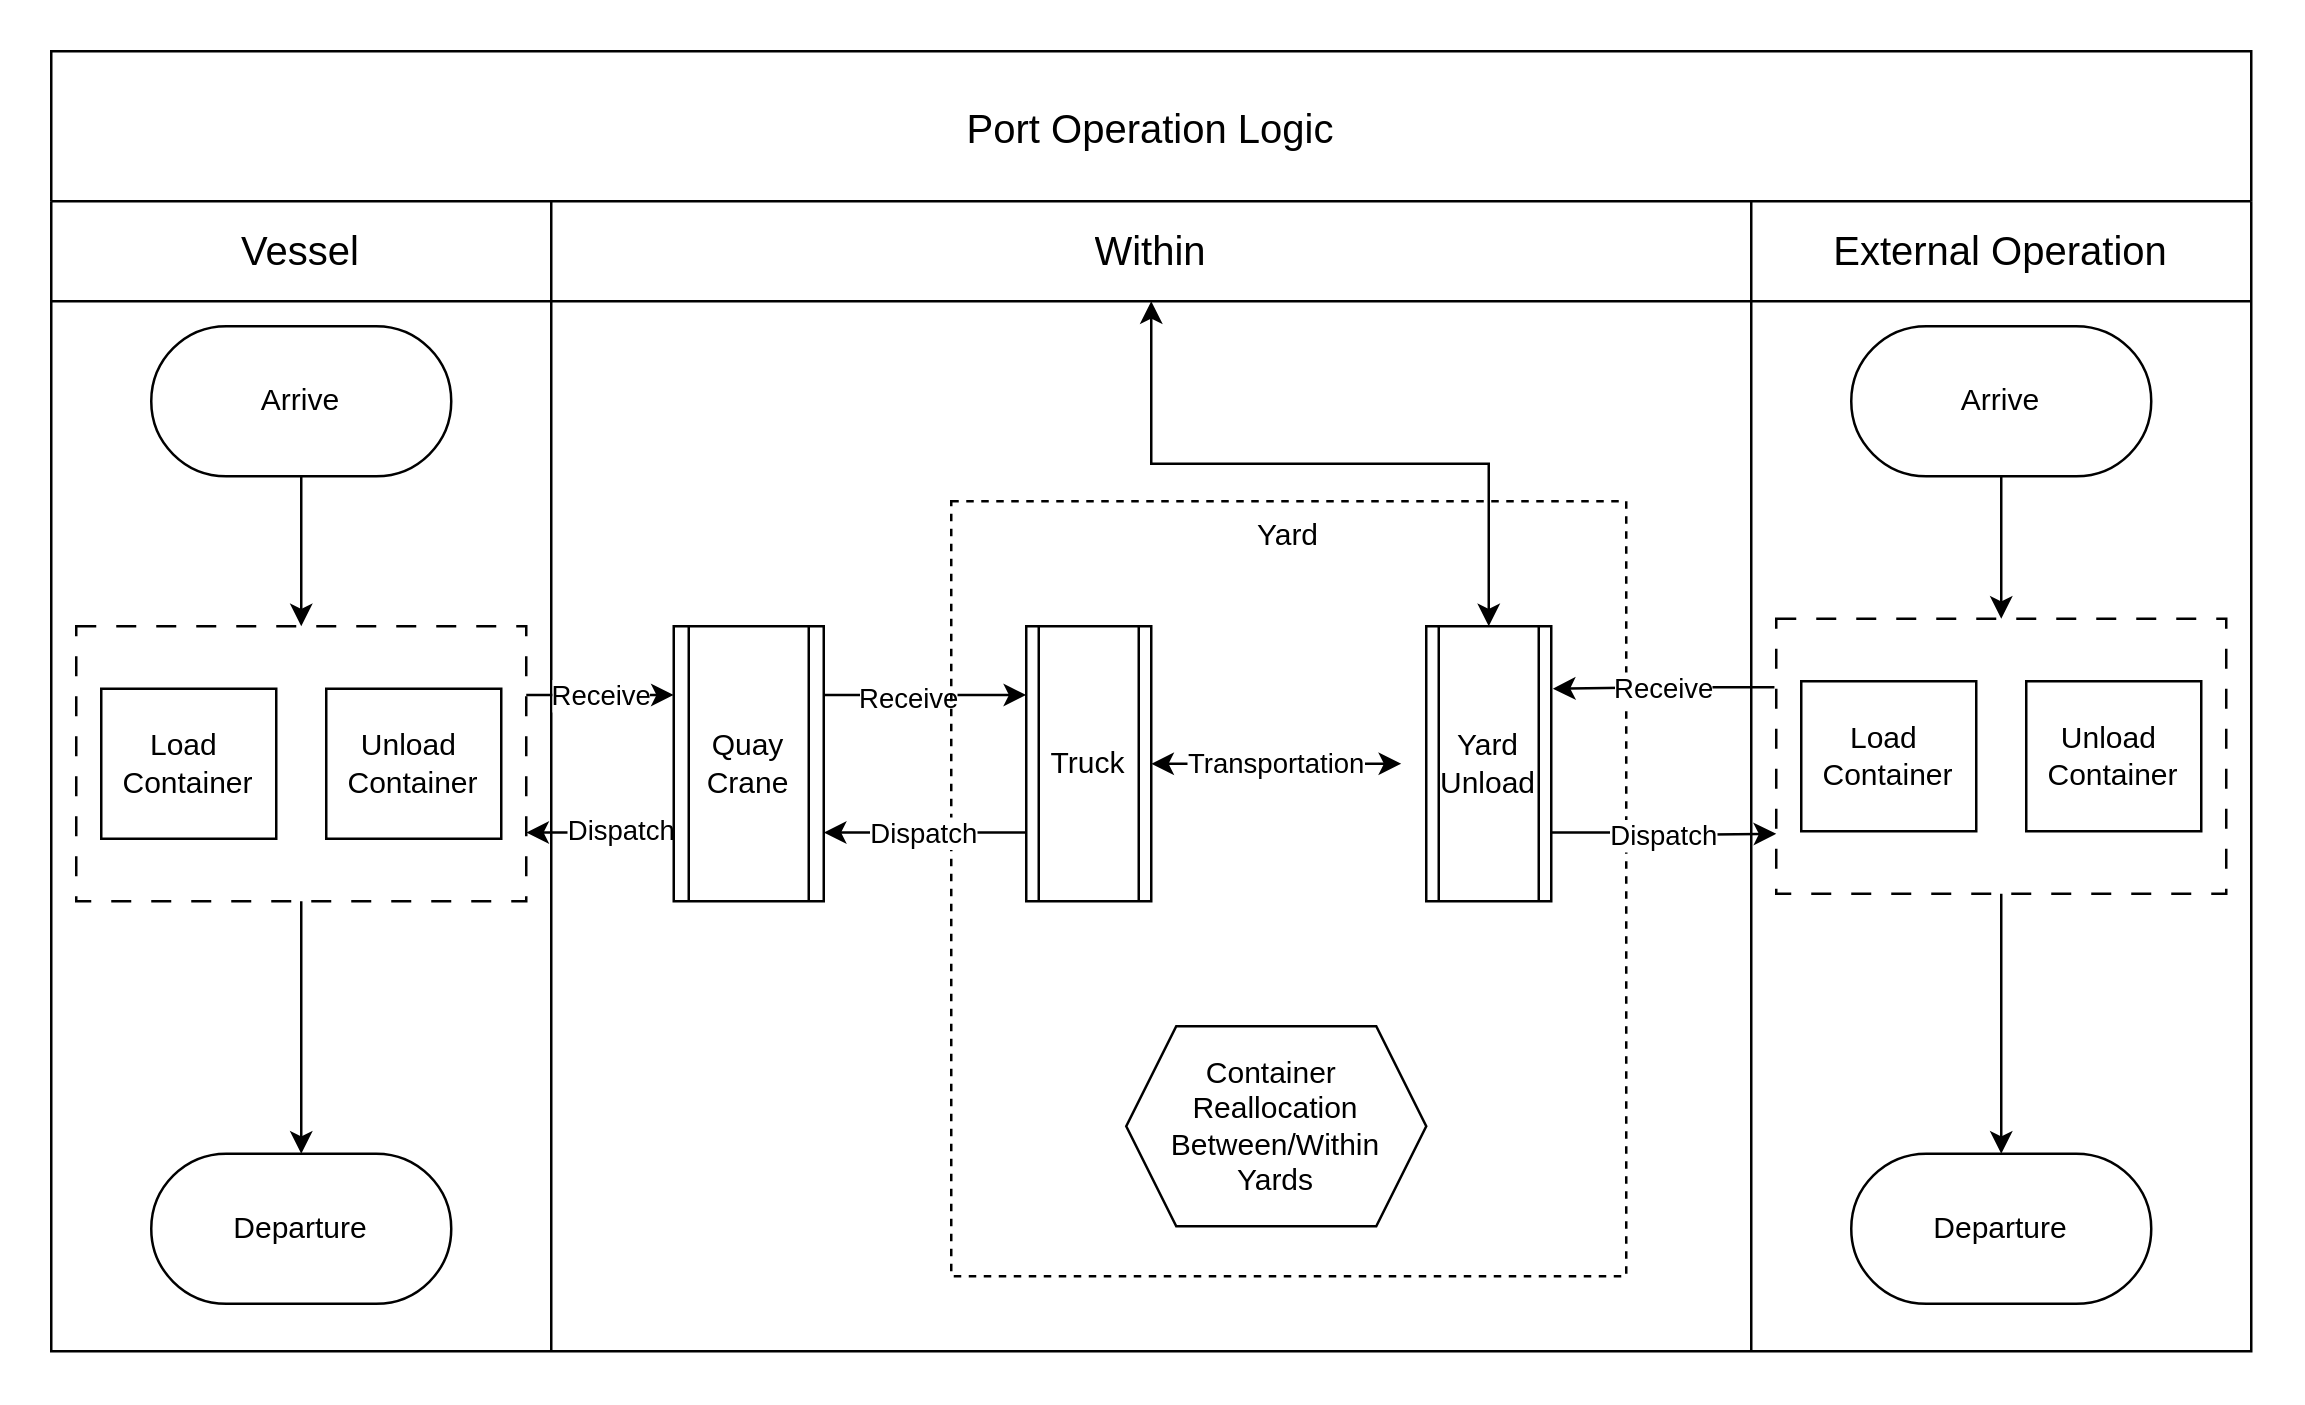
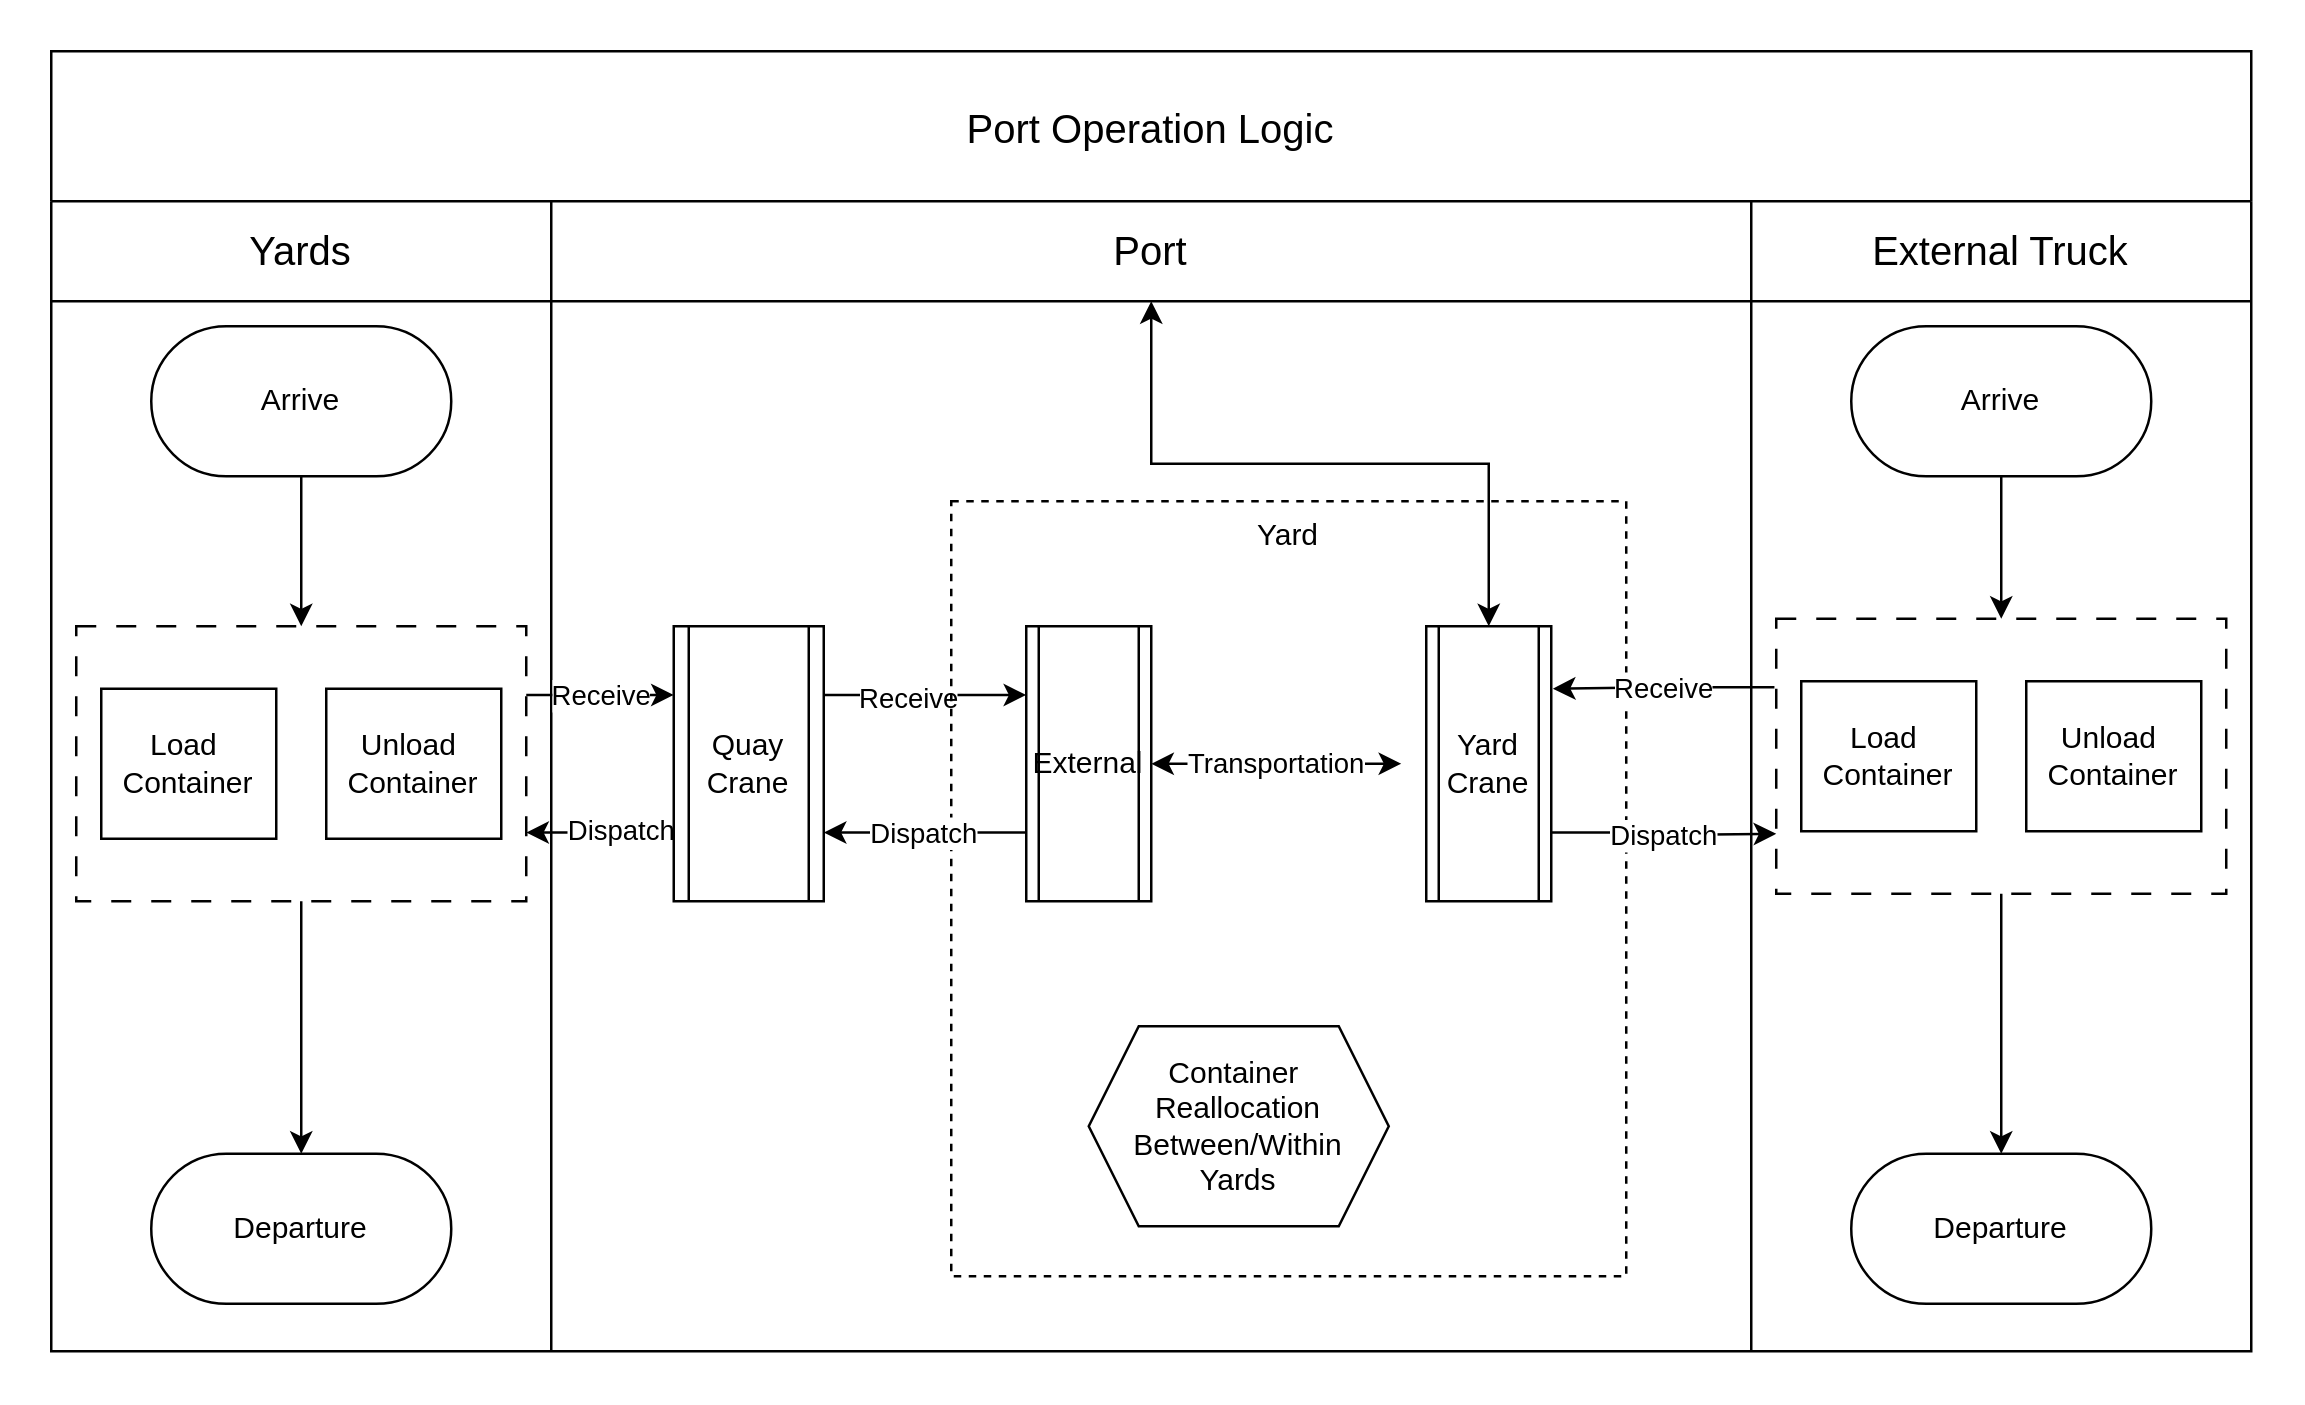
node "Vessel": label "Vessel" -> "Yards"
node "Within": label "Within" -> "Port"
node "External Operation": label "External Operation" -> "External Truck"
node "Truck": label "Truck" -> "External"
node "Yard Unload": label "Yard Unload" -> "Yard Crane"
node "Container Reallocation Between/Within Yards": moved (1276, 1126) -> (1239, 1126)
